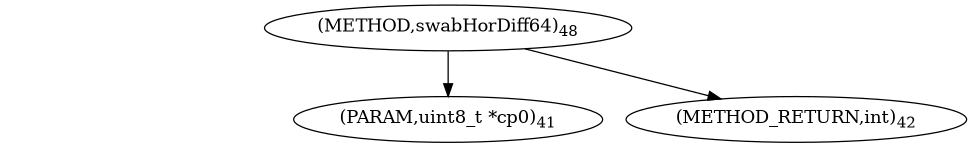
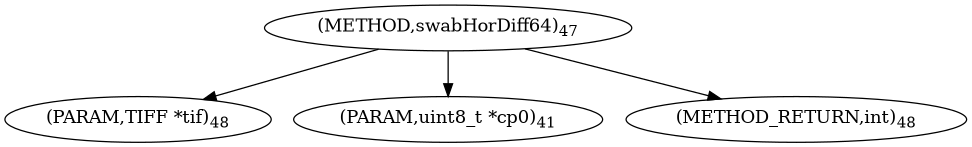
node "(METHOD,swabHorDiff64)": text "48" -> "47"
node "(METHOD_RETURN,int)": text "42" -> "48"
node "(PARAM,TIFF *tif)": added
